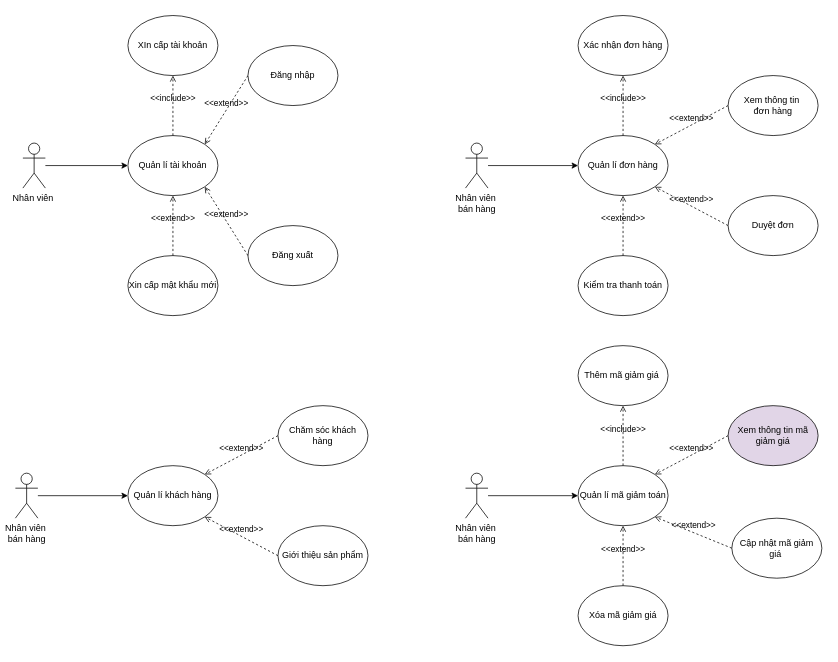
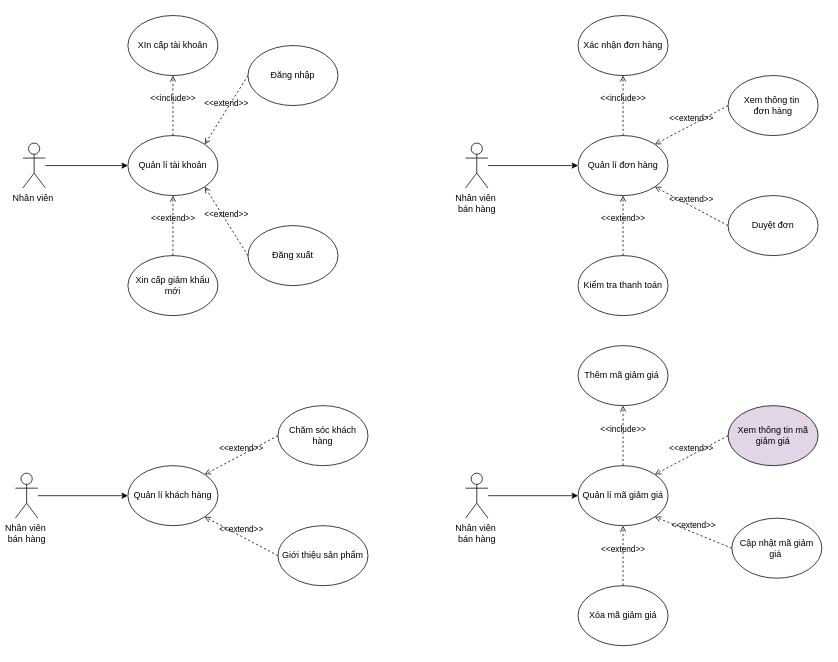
node "Xin cấp mật khẩu mới": label "Xin cấp mật khẩu mới" -> "Xin cấp giảm khẩu mới"
node "Quản lí mã giảm toán": label "Quản lí mã giảm toán" -> "Quản lí mã giảm giá"
